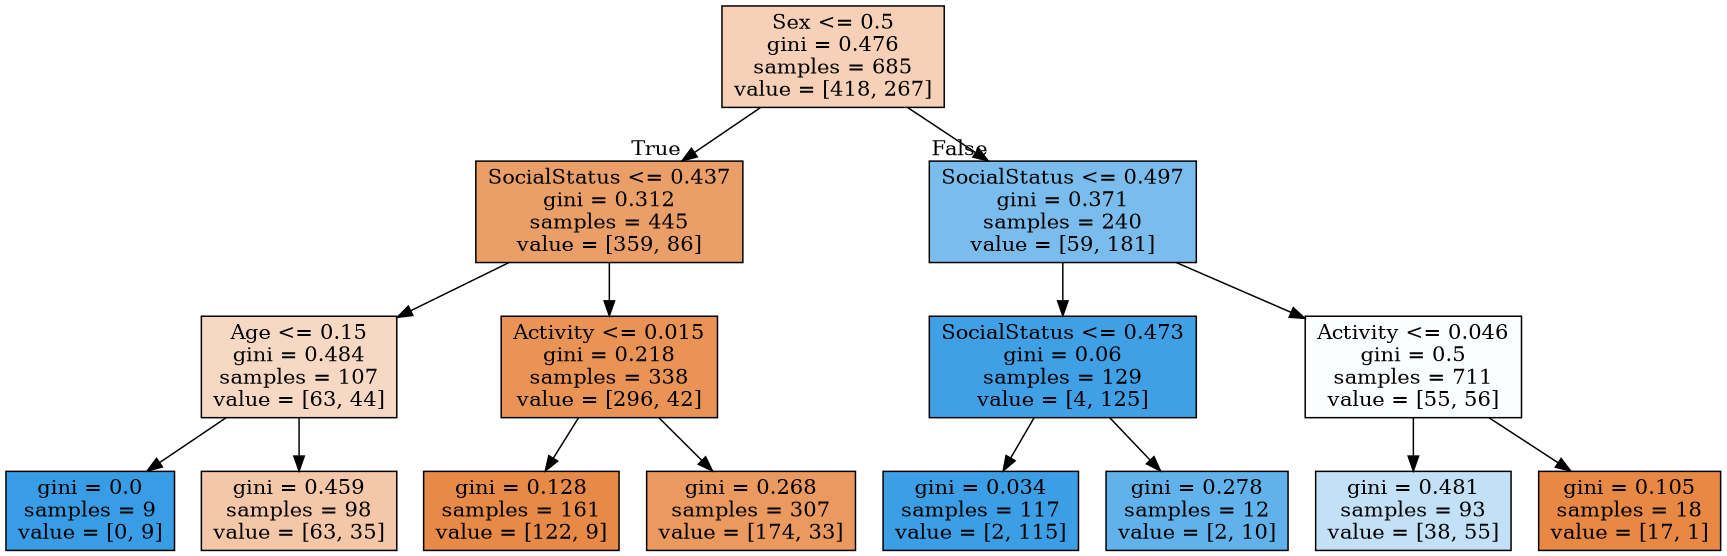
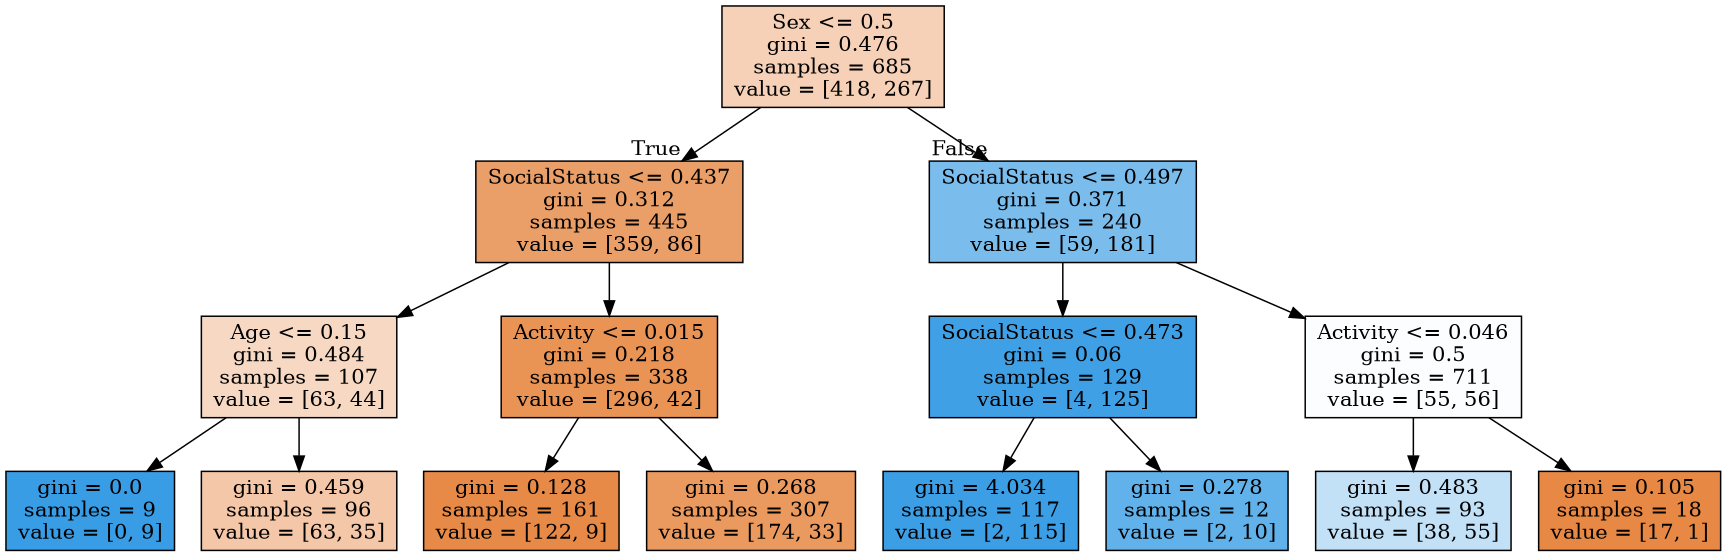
node "gini = 0.459 samples = 98 value = [63, 35]": label "gini = 0.459 samples = 98 value = [63, 35]" -> "gini = 0.459 samples = 96 value = [63, 35]"
node "gini = 0.034 samples = 117 value = [2, 115]": label "gini = 0.034 samples = 117 value = [2, 115]" -> "gini = 4.034 samples = 117 value = [2, 115]"
node "gini = 0.481 samples = 93 value = [38, 55]": label "gini = 0.481 samples = 93 value = [38, 55]" -> "gini = 0.483 samples = 93 value = [38, 55]"
